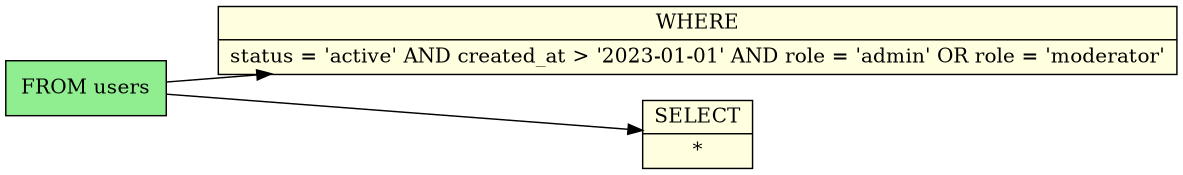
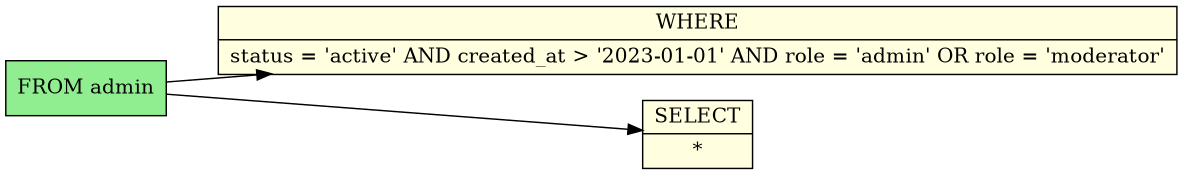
node "FROM users": label "FROM users" -> "FROM admin"
